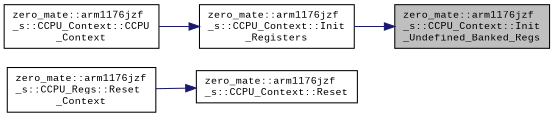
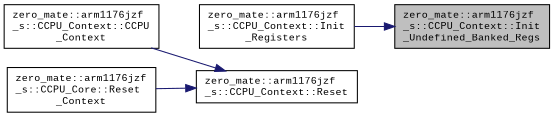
edge "zero_mate::arm1176jzf _s::CCPU_Context::CCPU _Context" -> "zero_mate::arm1176jzf _s::CCPU_Context::Init _Registers": now "zero_mate::arm1176jzf _s::CCPU_Context::CCPU _Context" -> "zero_mate::arm1176jzf _s::CCPU_Context::Reset"
node "zero_mate::arm1176jzf _s::CCPU_Regs::Reset _Context": label "zero_mate::arm1176jzf _s::CCPU_Regs::Reset _Context" -> "zero_mate::arm1176jzf _s::CCPU_Core::Reset _Context"
